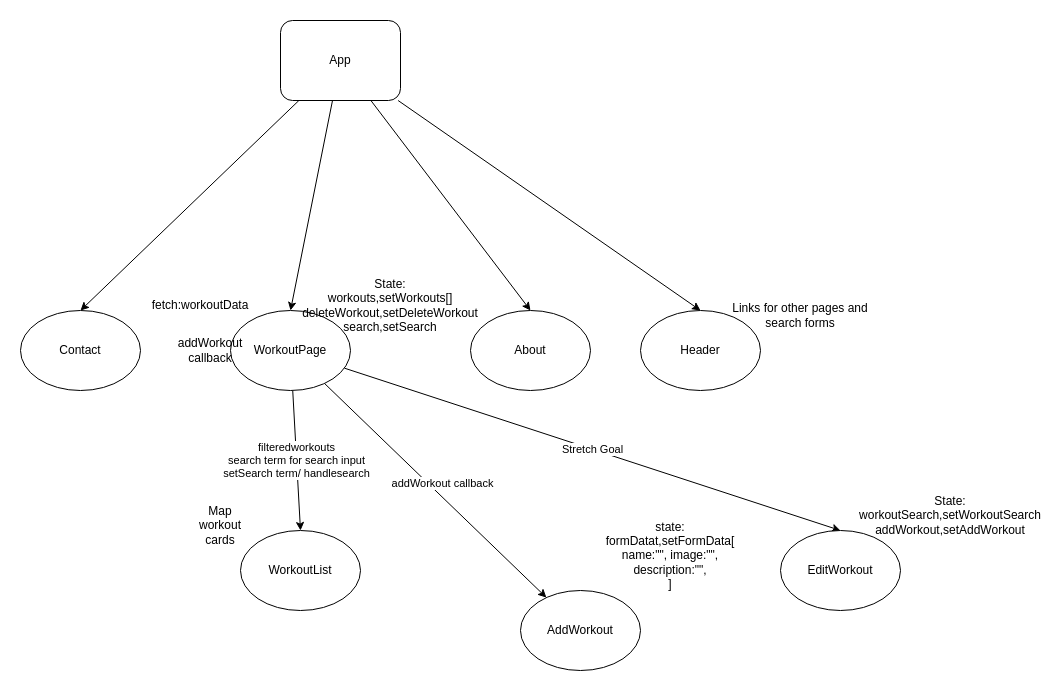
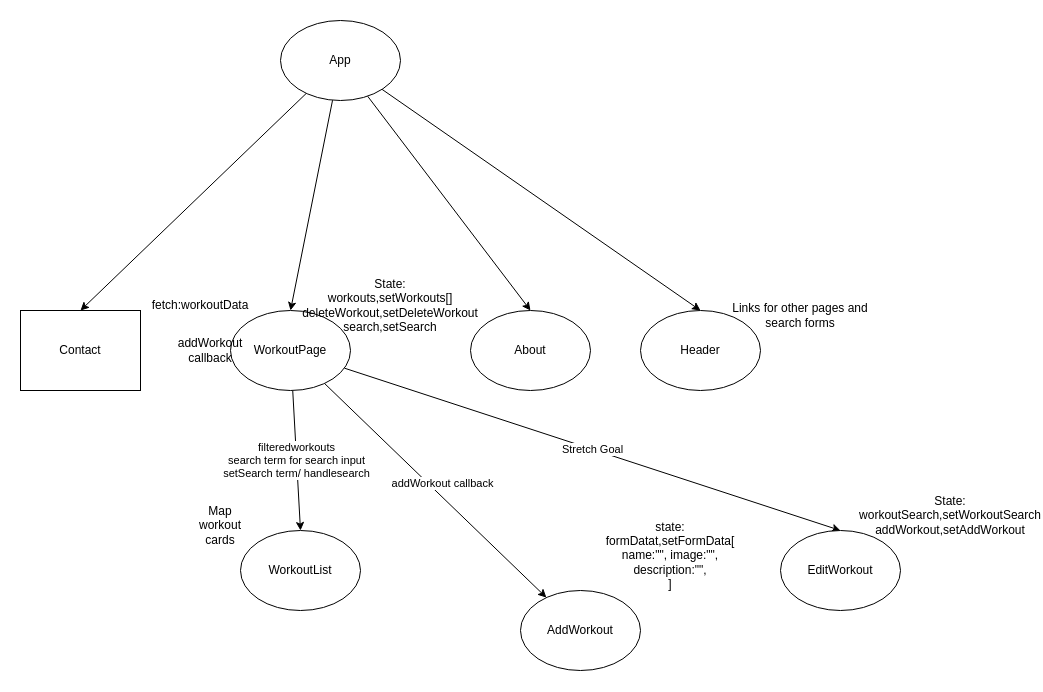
node "App": shape rounded rectangle -> ellipse
node "Contact": shape ellipse -> rectangle
